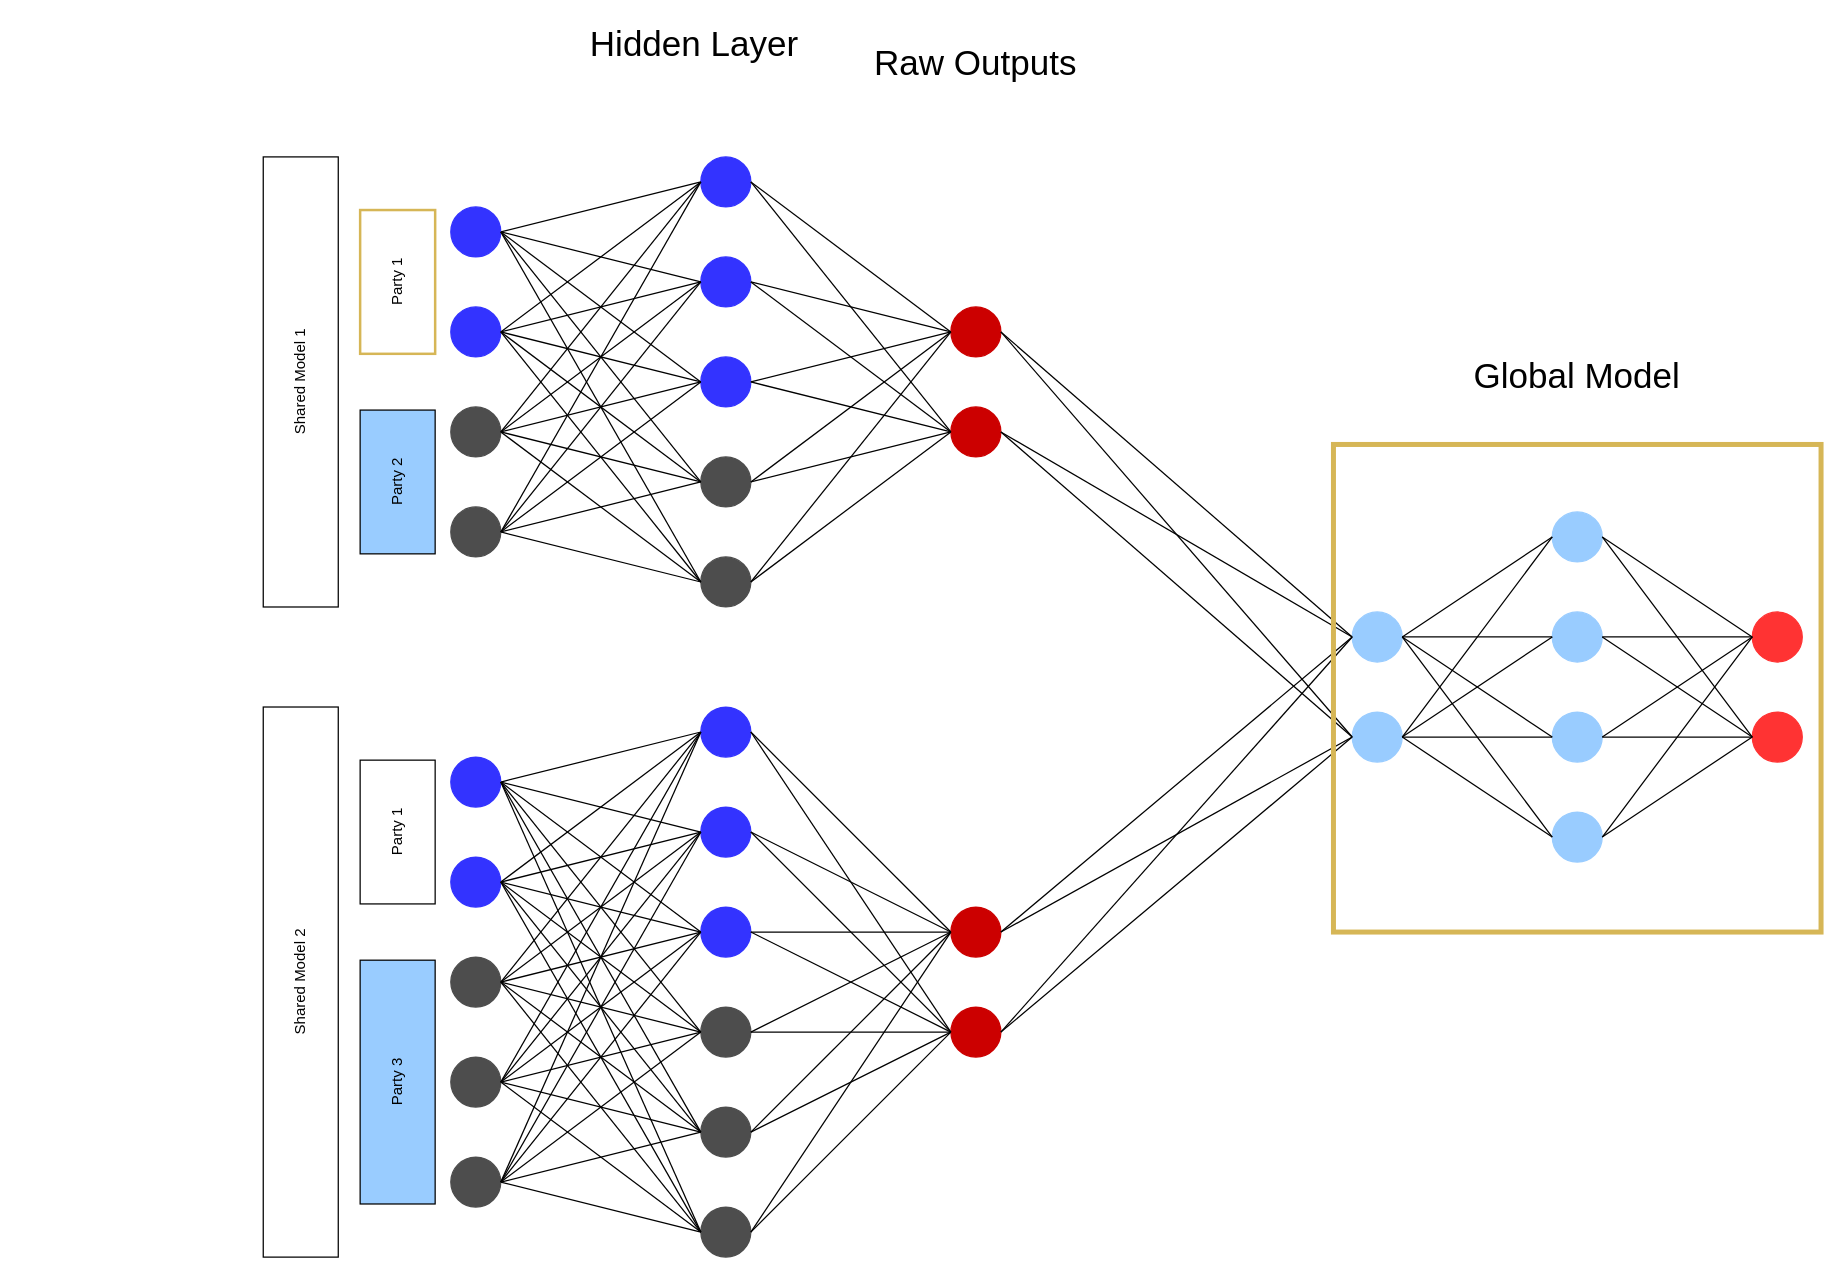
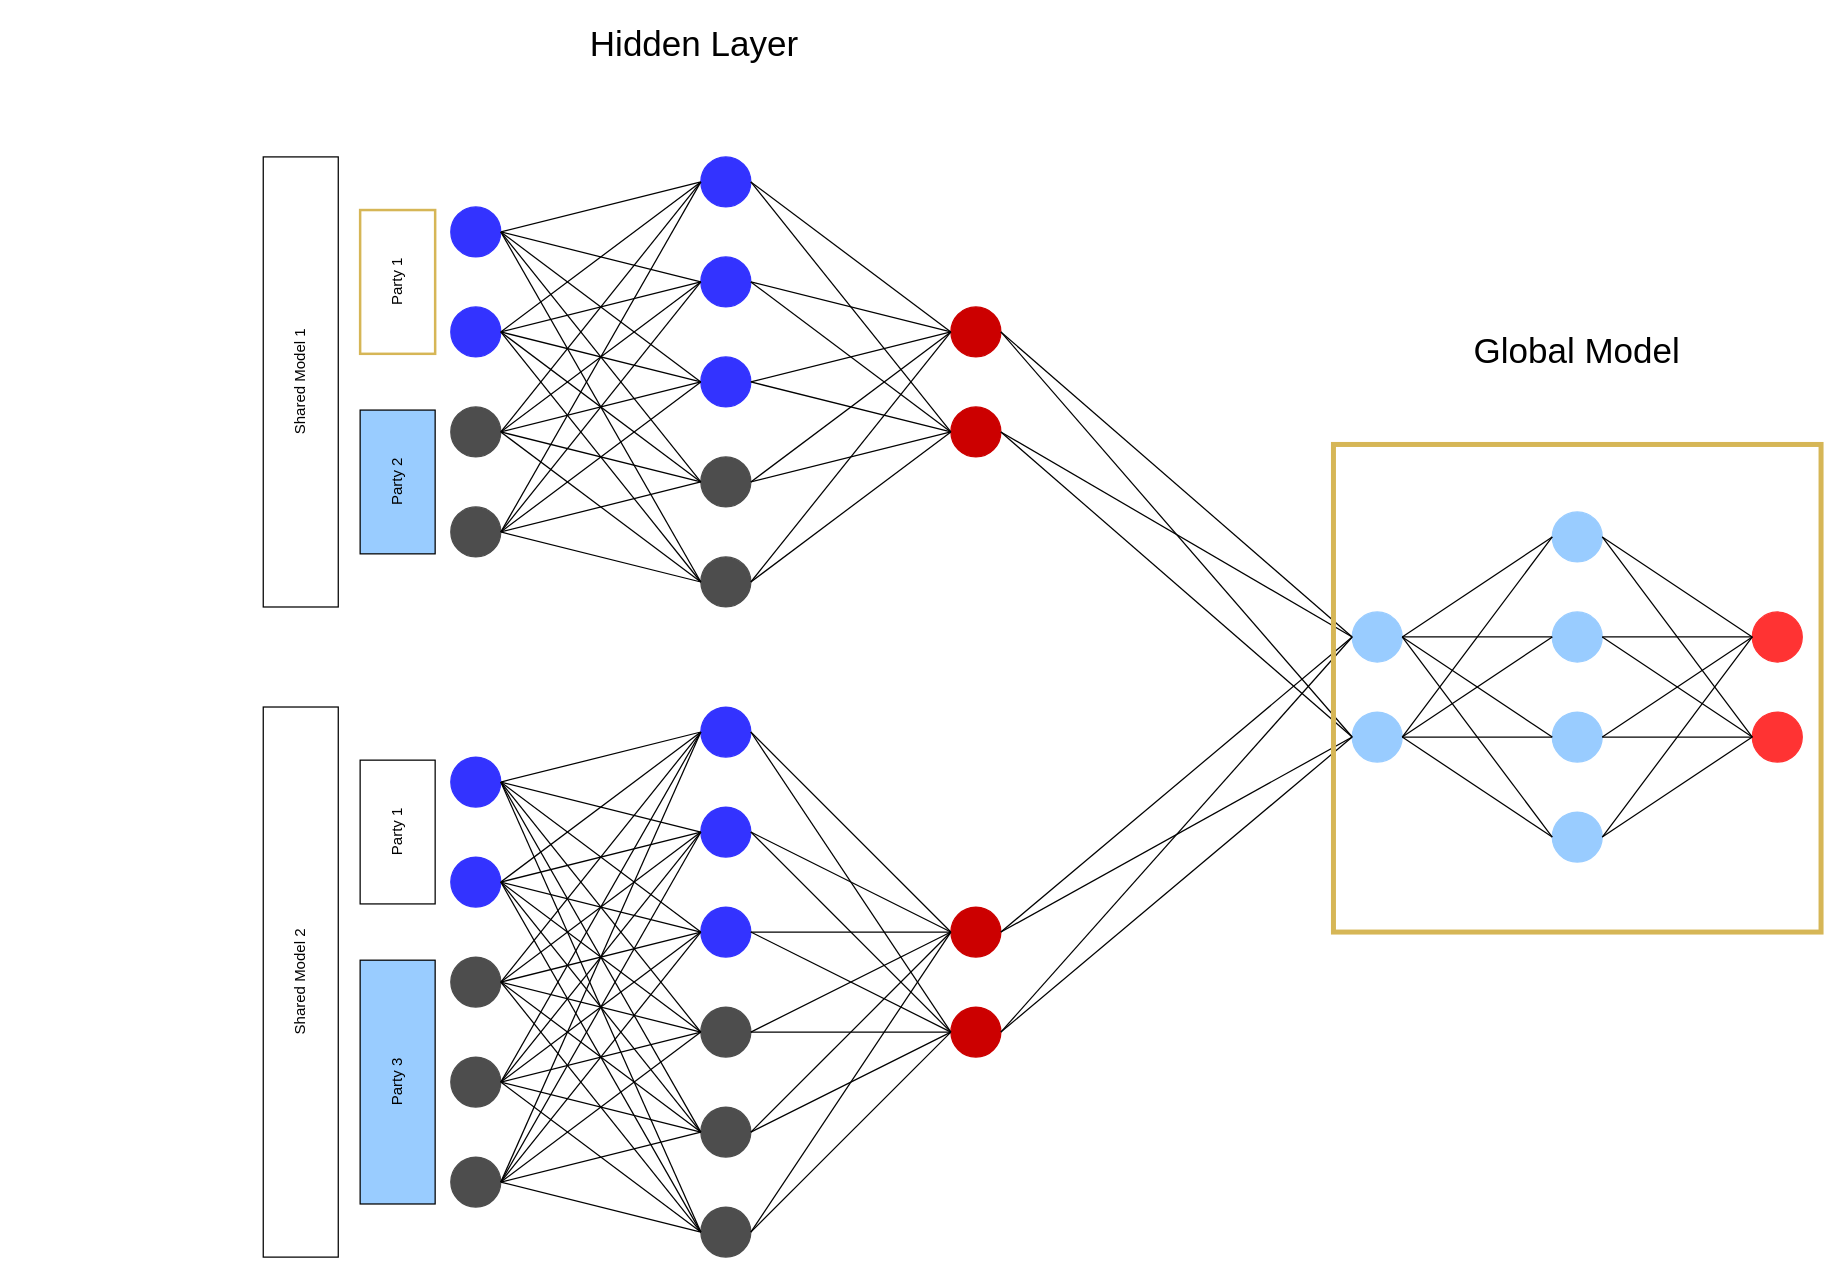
node "Raw Outputs": removed
node "Global Model": moved (1577, 376) -> (1577, 351)
